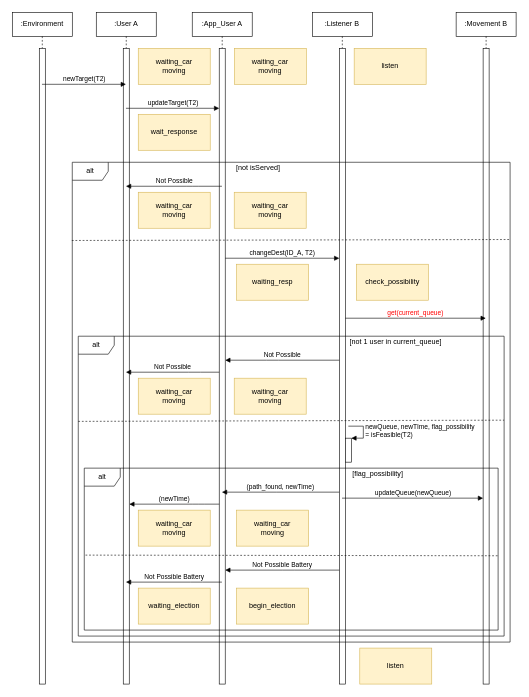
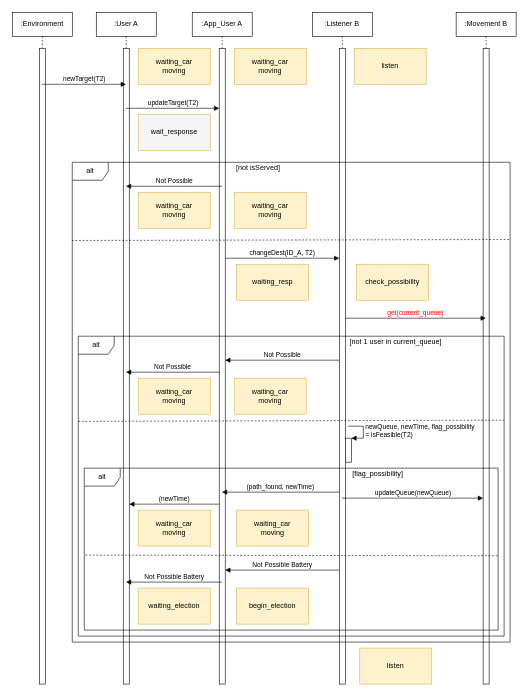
node "wait_response": fillcolor #fff2cc -> #f5f5f5
